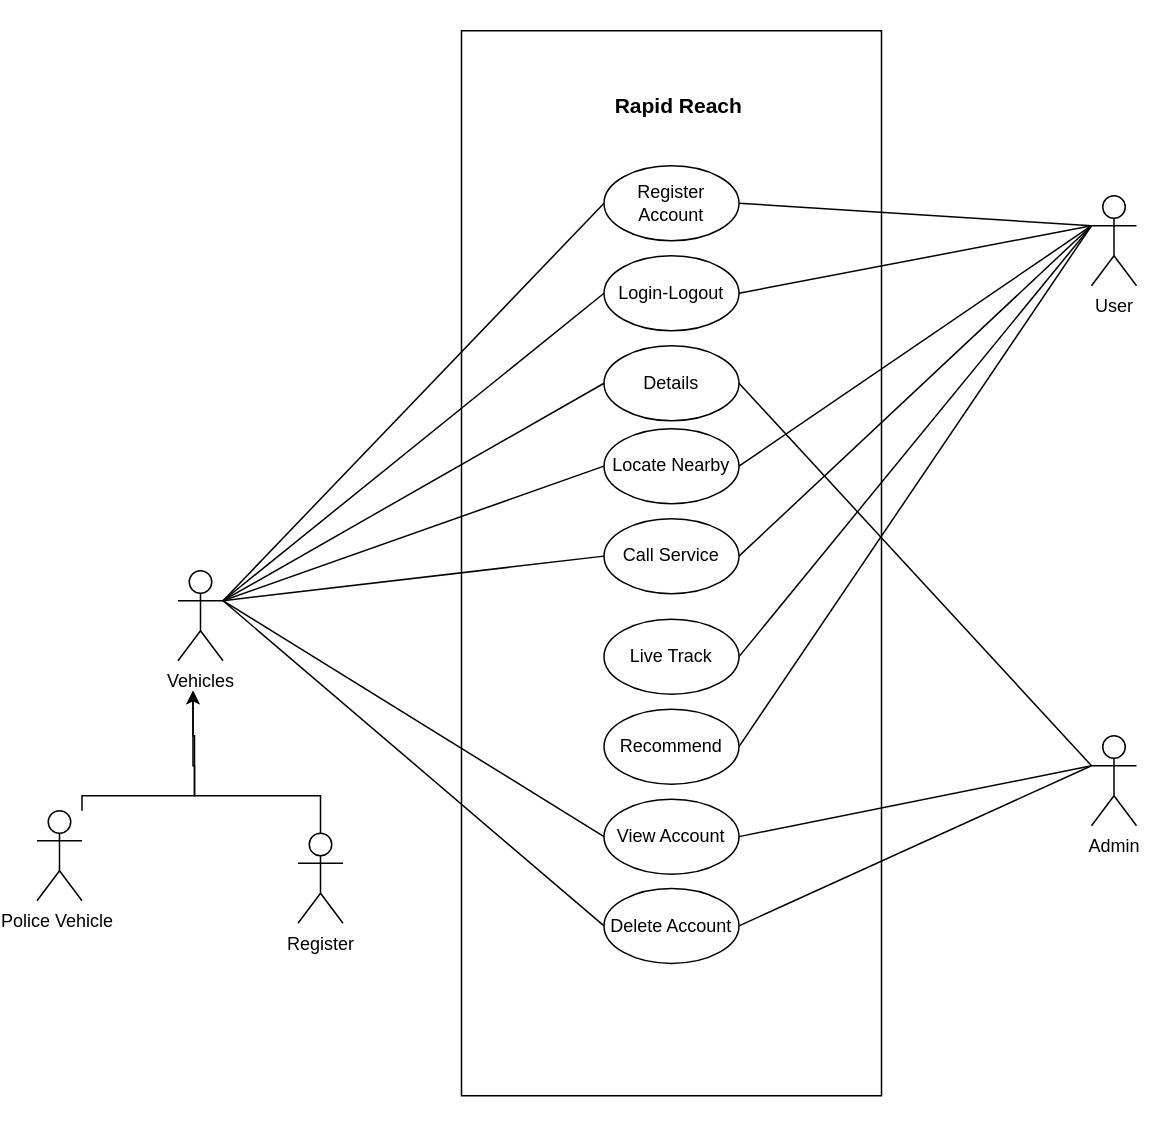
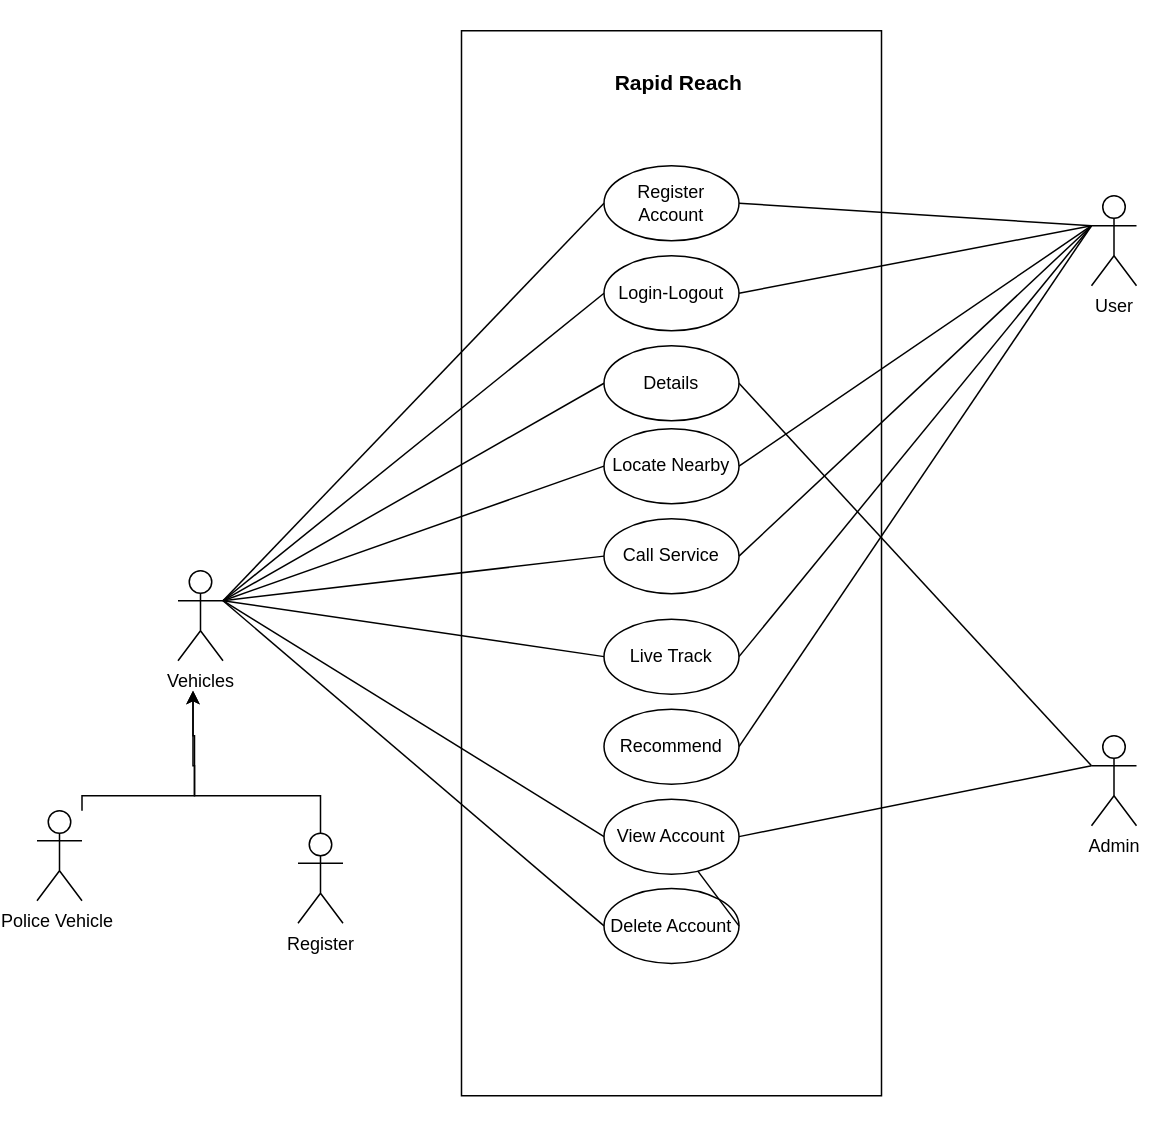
node "Rapid Reach": moved (679, 106) -> (679, 83)
edge "Vehicles" -- "Live Track": added
edge "Admin" -- "Delete Account": now "View Account" -- "Delete Account"
